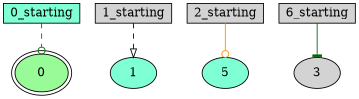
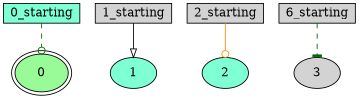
edge "1_starting" -> "1": style dashed -> solid
edge "6_starting" -> "3": style solid -> dashed
node "5": label "5" -> "2"
